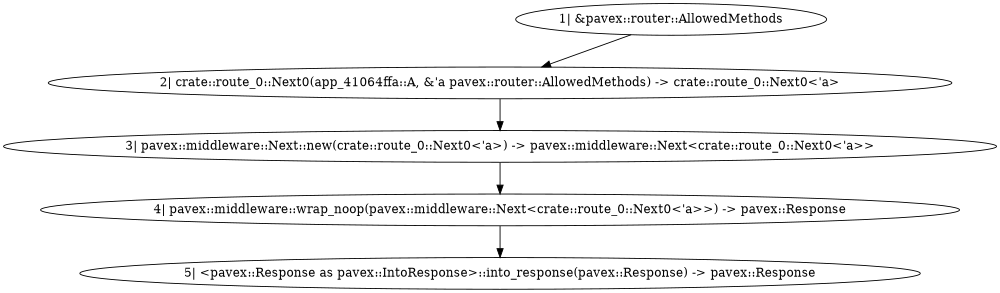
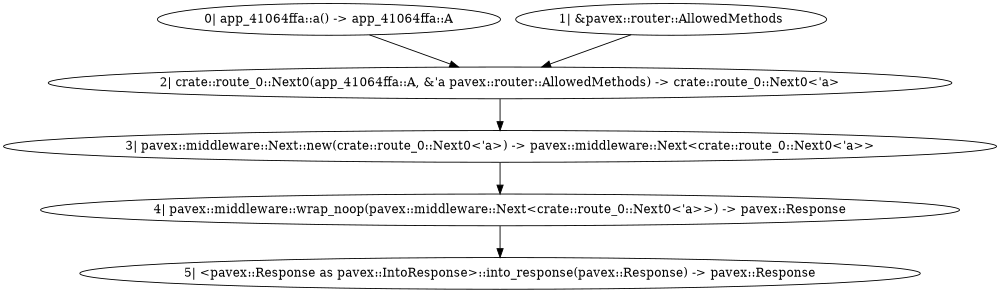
node "0| app_41064ffa::a() -> app_41064ffa::A": added
